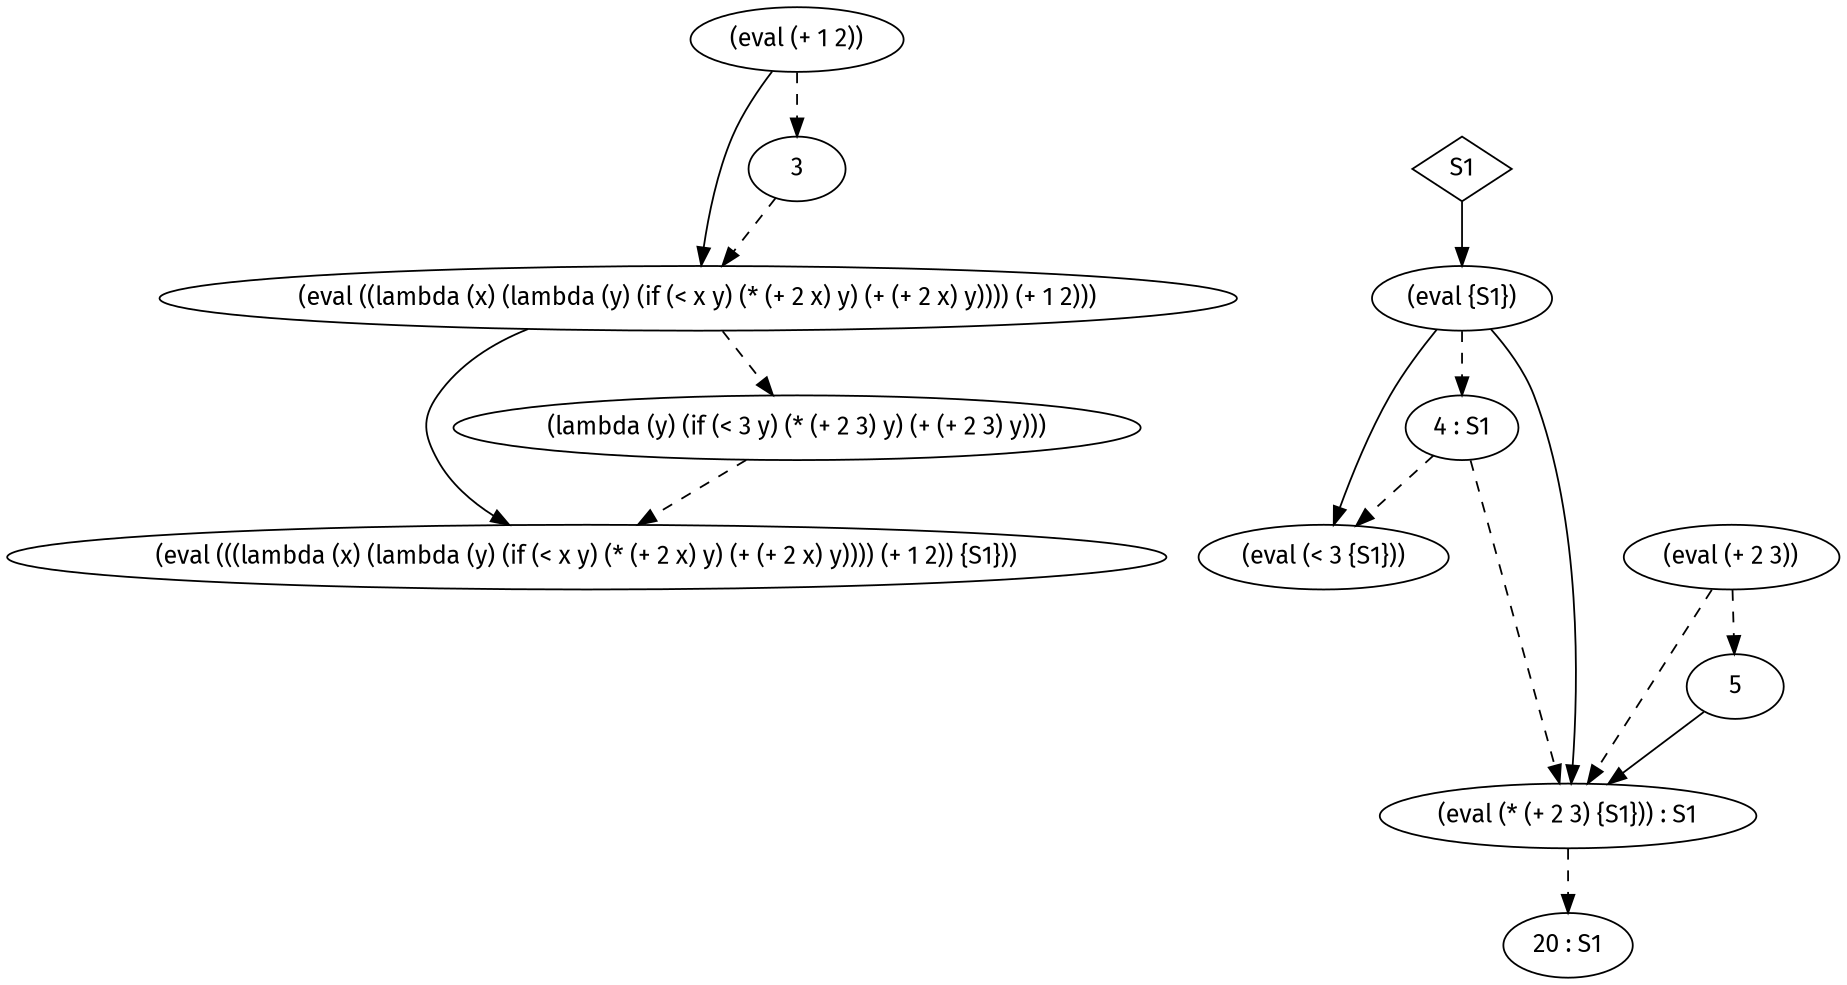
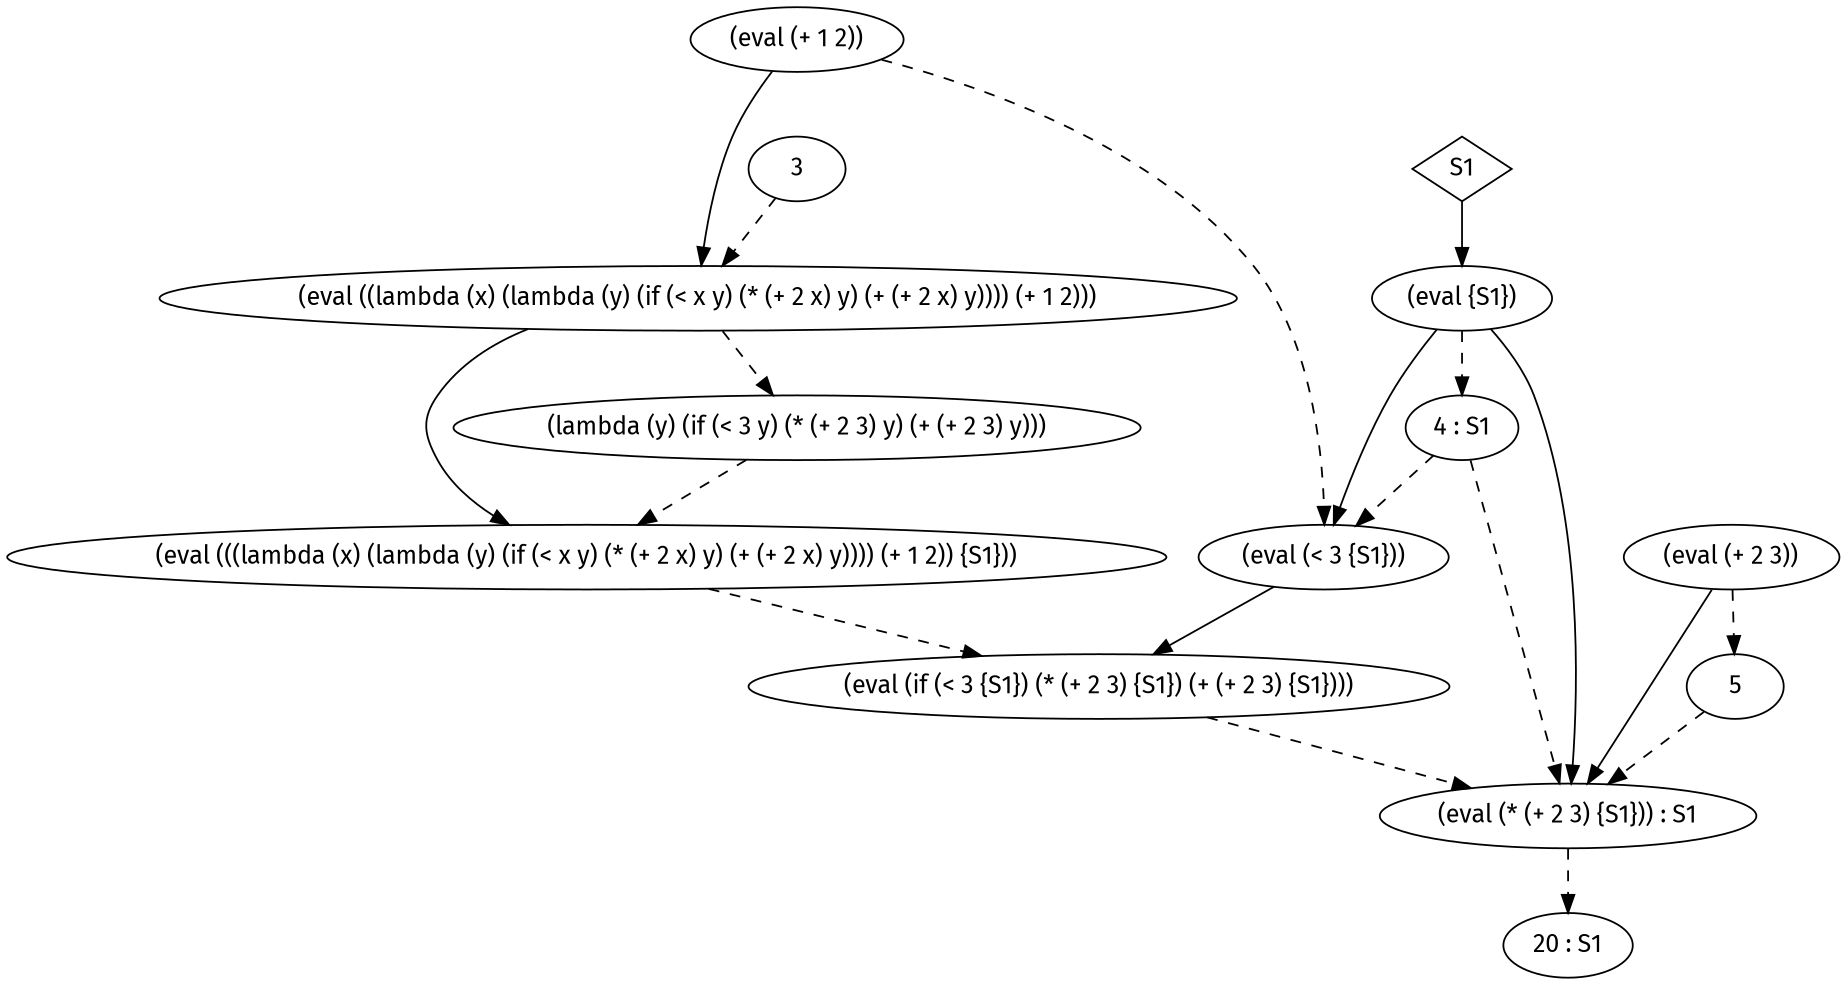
edge "(eval (+ 1 2))" -> "3": now "(eval (+ 1 2))" -> "(eval (< 3 {S1}))"
edge "(eval (+ 2 3))" -> "(eval (* (+ 2 3) {S1})) : S1": style dashed -> solid
node "(eval (if (< 3 {S1}) (* (+ 2 3) {S1}) (+ (+ 2 3) {S1})))": added
edge "5" -> "(eval (* (+ 2 3) {S1})) : S1": style solid -> dashed
